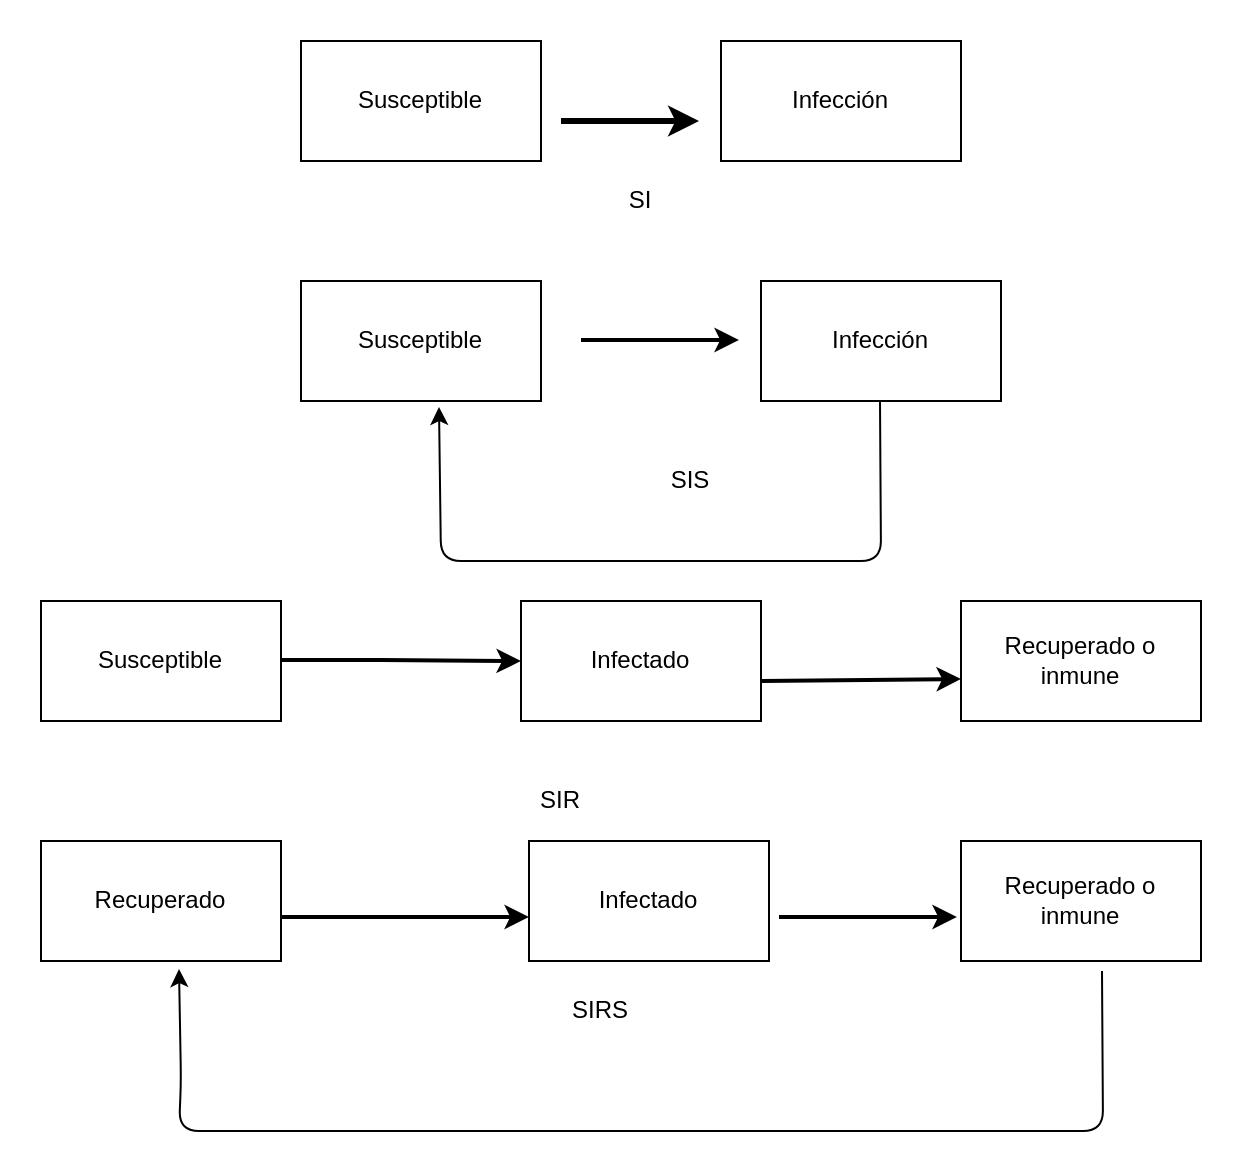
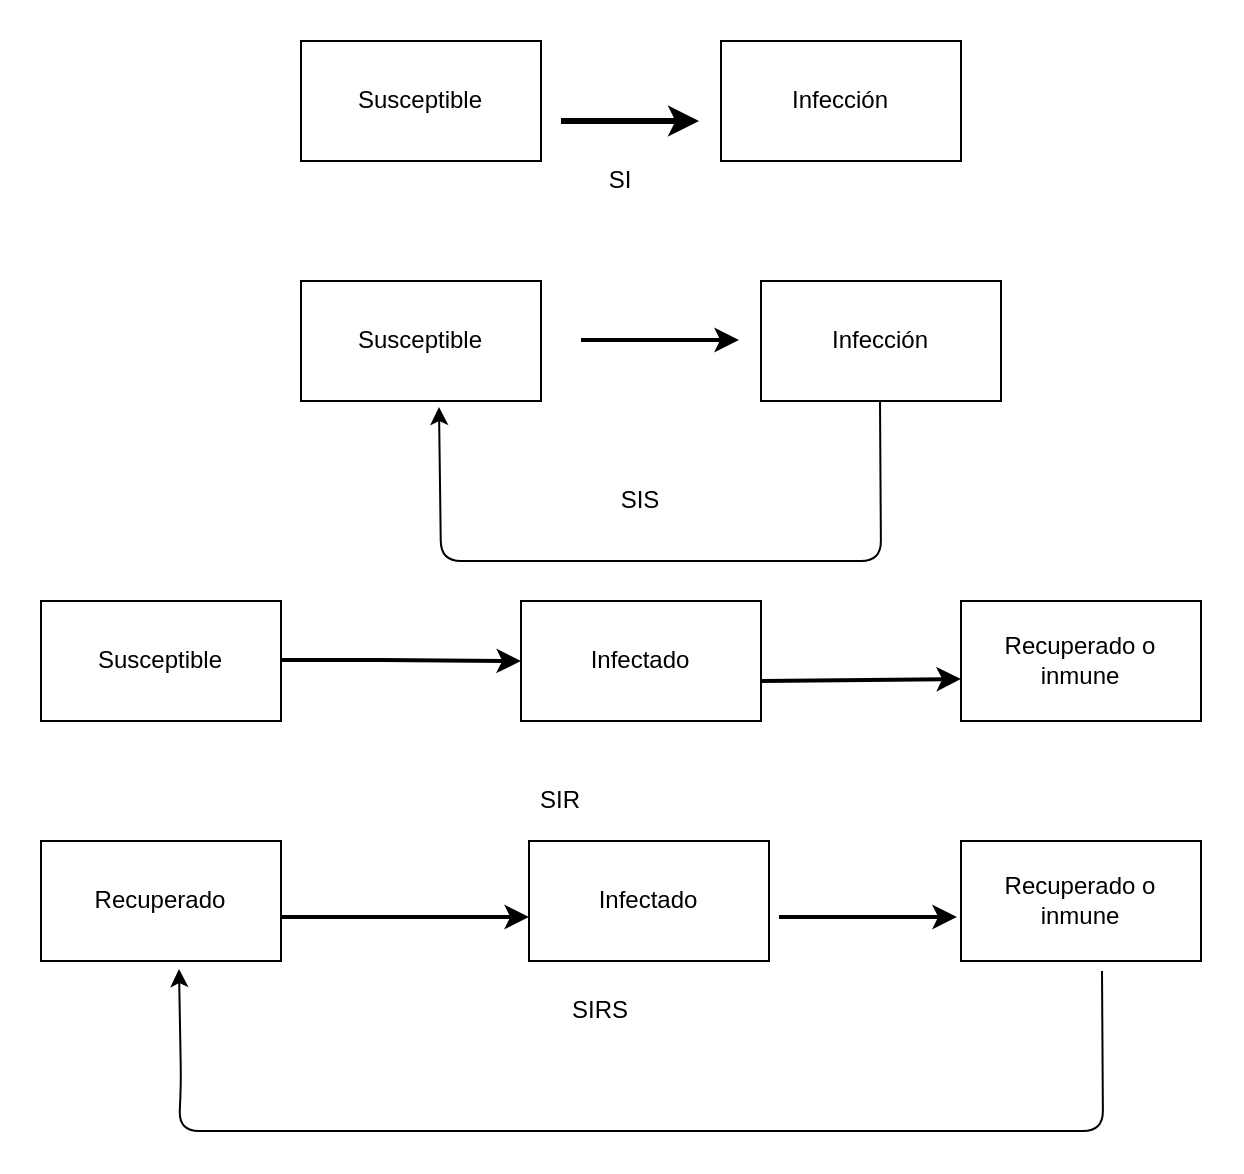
node "SI": moved (641, 201) -> (621, 181)
node "SIS": moved (691, 481) -> (641, 501)
